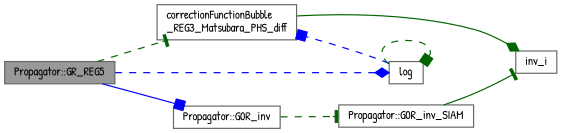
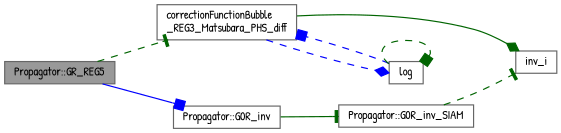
edge "Propagator::GR_REG5" -> "log": now "correctionFunctionBubble _REG3_Matsubara_PHS_diff" -> "log"
edge "Propagator::G0R_inv_SIAM" -> "inv_i": style solid -> dashed
edge "Propagator::G0R_inv" -> "Propagator::G0R_inv_SIAM": style dashed -> solid
